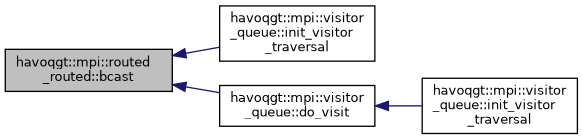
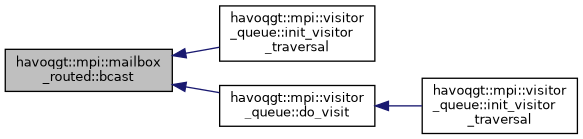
node "havoqgt::mpi::routed _routed::bcast": label "havoqgt::mpi::routed _routed::bcast" -> "havoqgt::mpi::mailbox _routed::bcast"
